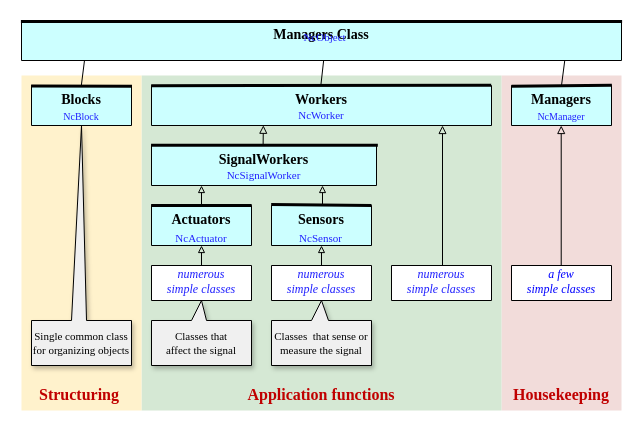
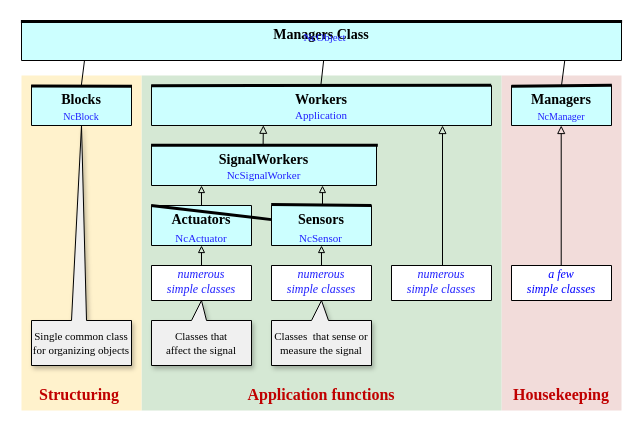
node "NcWorker": label "NcWorker" -> "Application"
edge "Actuators" -- "Application functions": now "Actuators" -- "Sensors"
